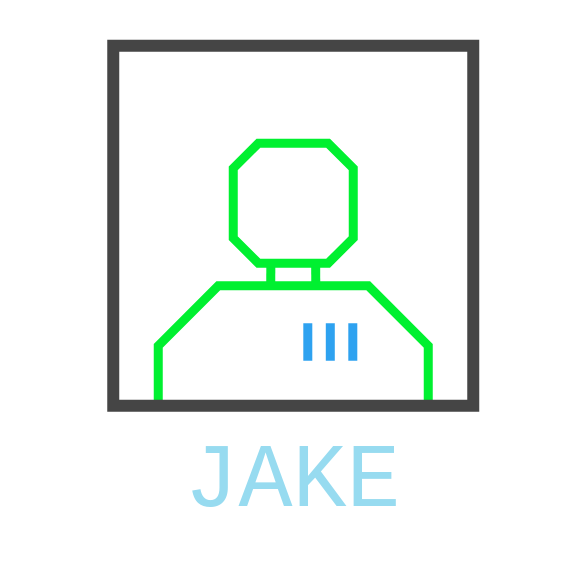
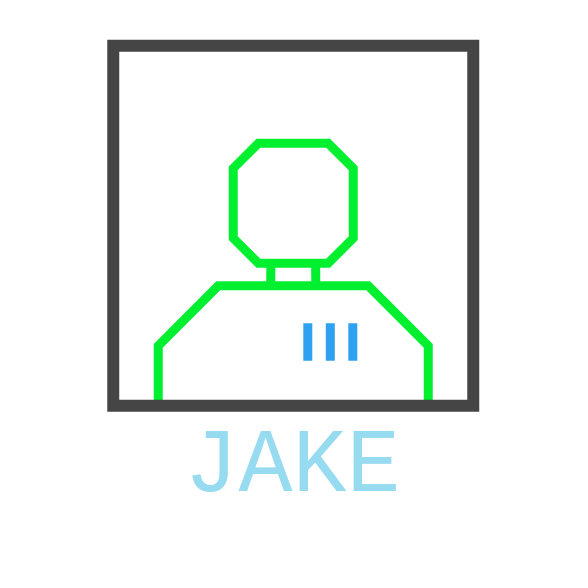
node "JAKE": moved (293, 481) -> (293, 466)
